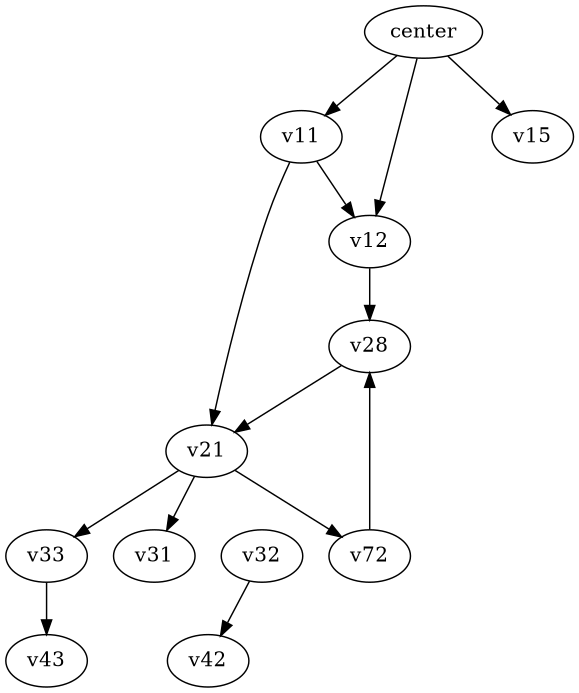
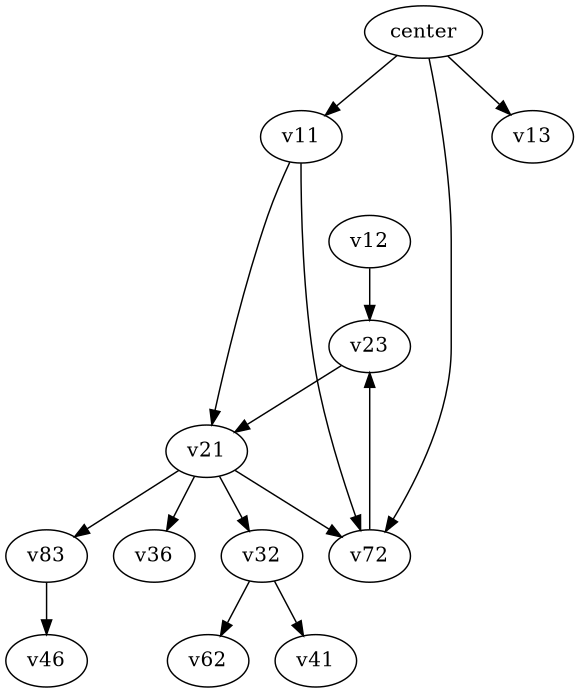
edge "center" -> "v12": now "center" -> "v72"
node "v15": label "v15" -> "v13"
edge "v11" -> "v12": now "v11" -> "v72"
node "v28": label "v28" -> "v23"
edge "v21" -> "v32": added
node "v33": label "v33" -> "v83"
node "v31": label "v31" -> "v36"
node "v43": label "v43" -> "v46"
node "v42": label "v42" -> "v62"
node "v41": added
